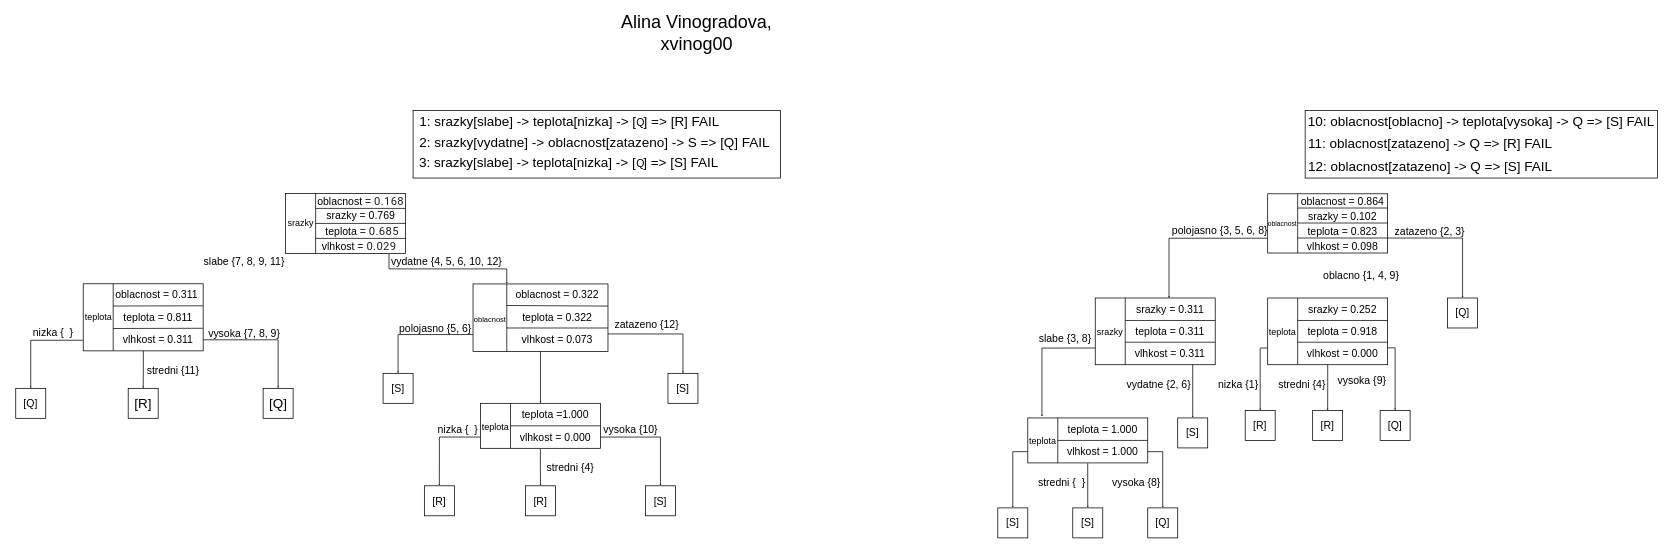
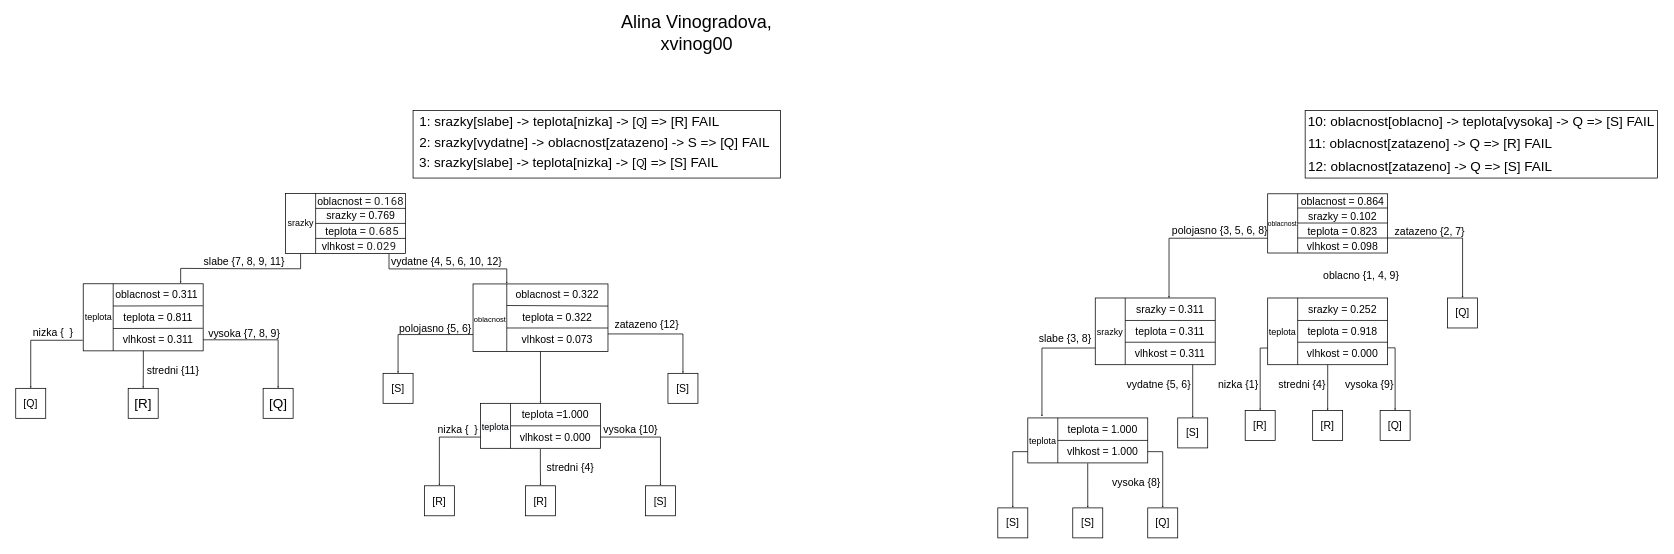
node "zatazeno {2, 3}": label "zatazeno {2, 3}" -> "zatazeno {2, 7}"
edge "vlhkost = 0.029" -> "oblacnost = 0.311": added
node "vysoka {9}": moved (1362, 381) -> (1370, 385)
node "vydatne {2, 6}": label "vydatne {2, 6}" -> "vydatne {5, 6}"
node "stredni { }": removed
